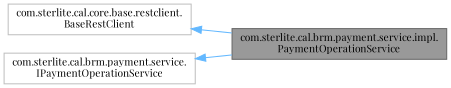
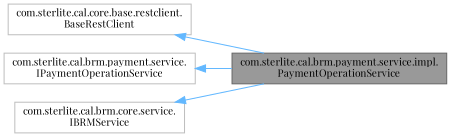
node "com.sterlite.cal.brm.core.service. IBRMService": added
